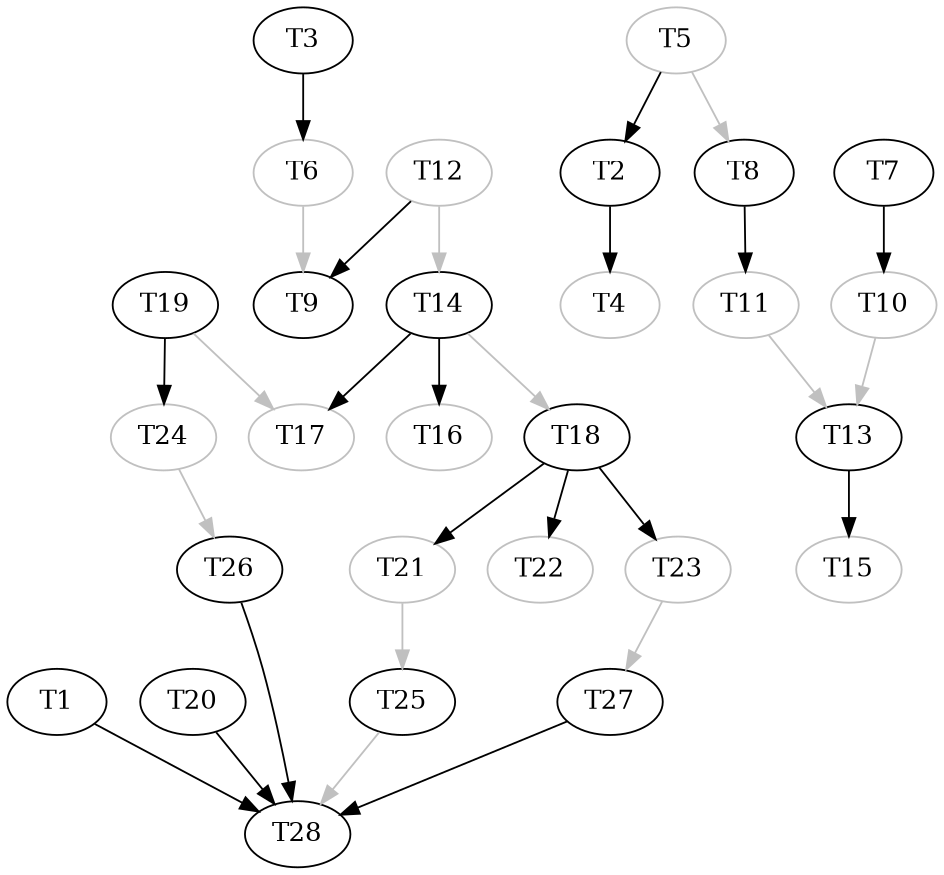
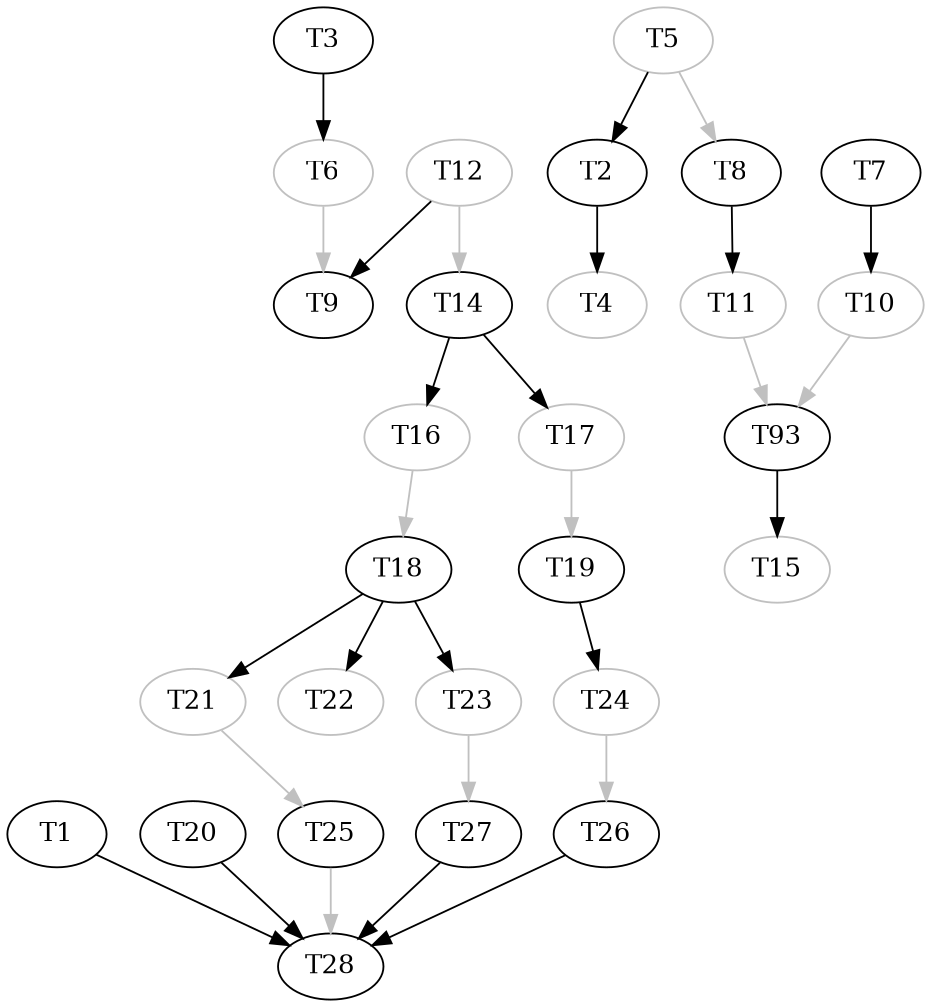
edge "T19" -> "T17": reversed
edge "T14" -> "T18": now "T16" -> "T18"
node "T13": label "T13" -> "T93"
